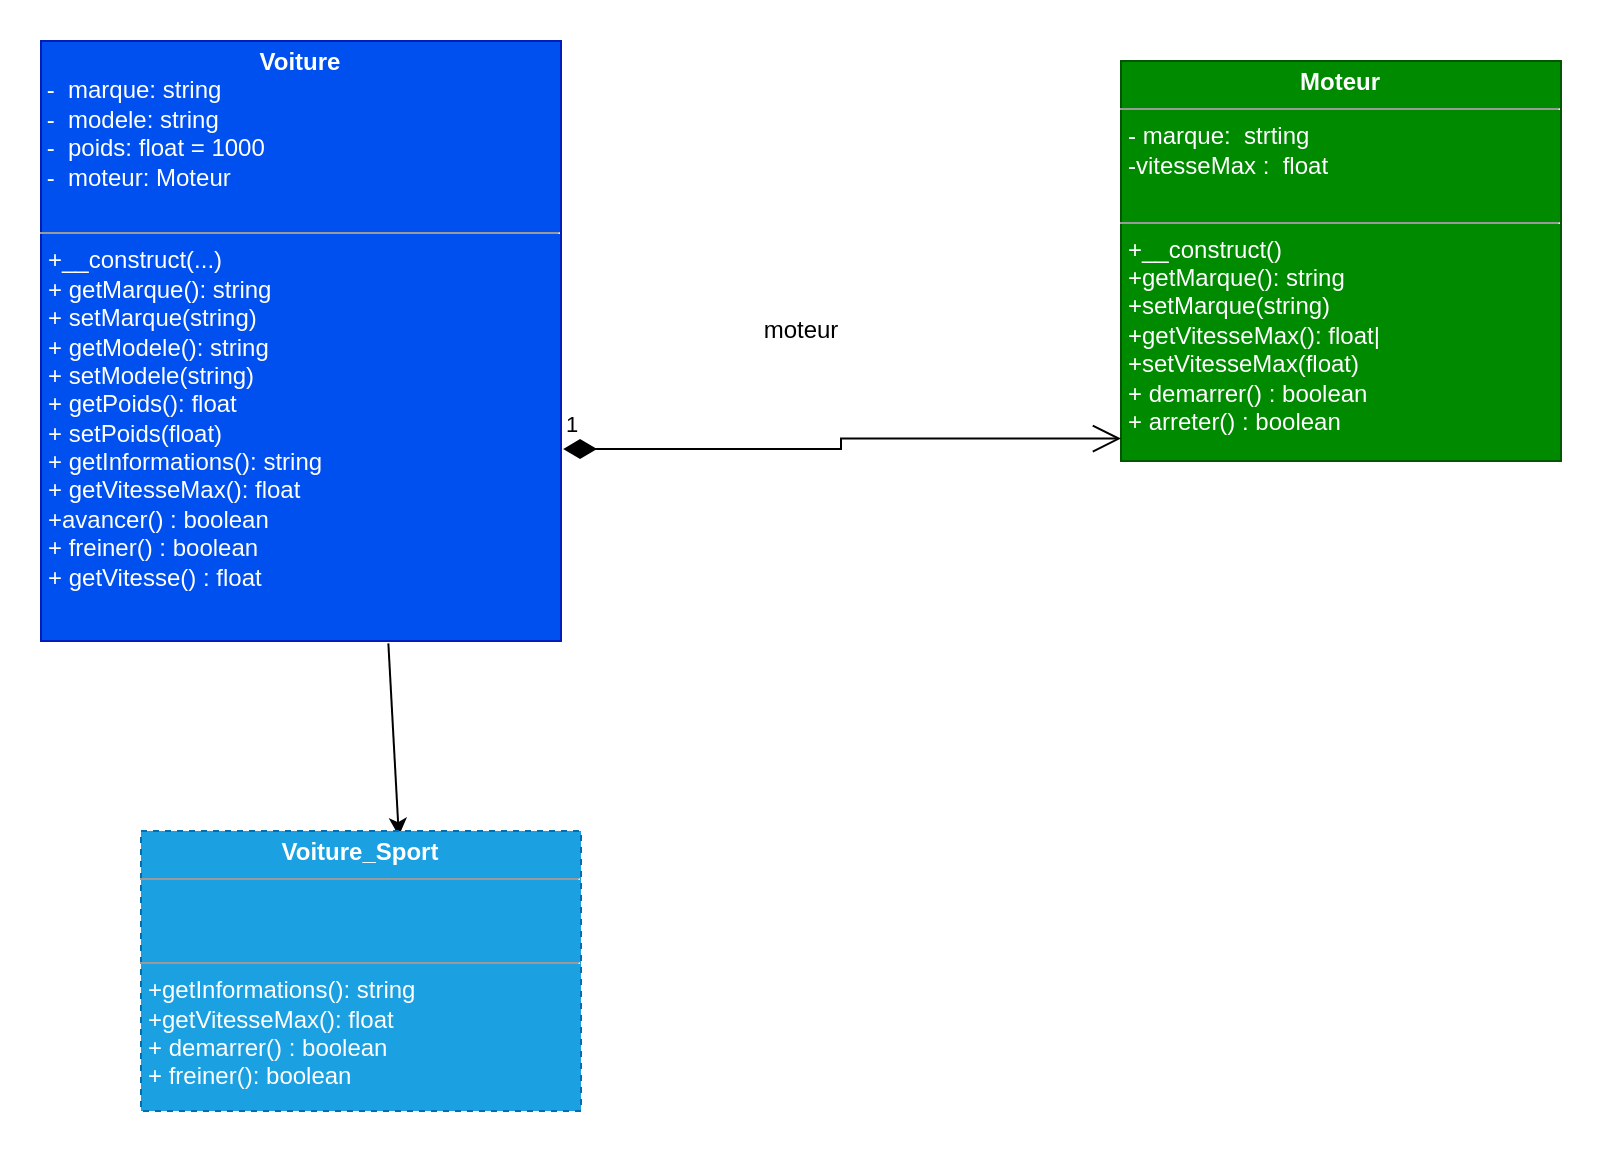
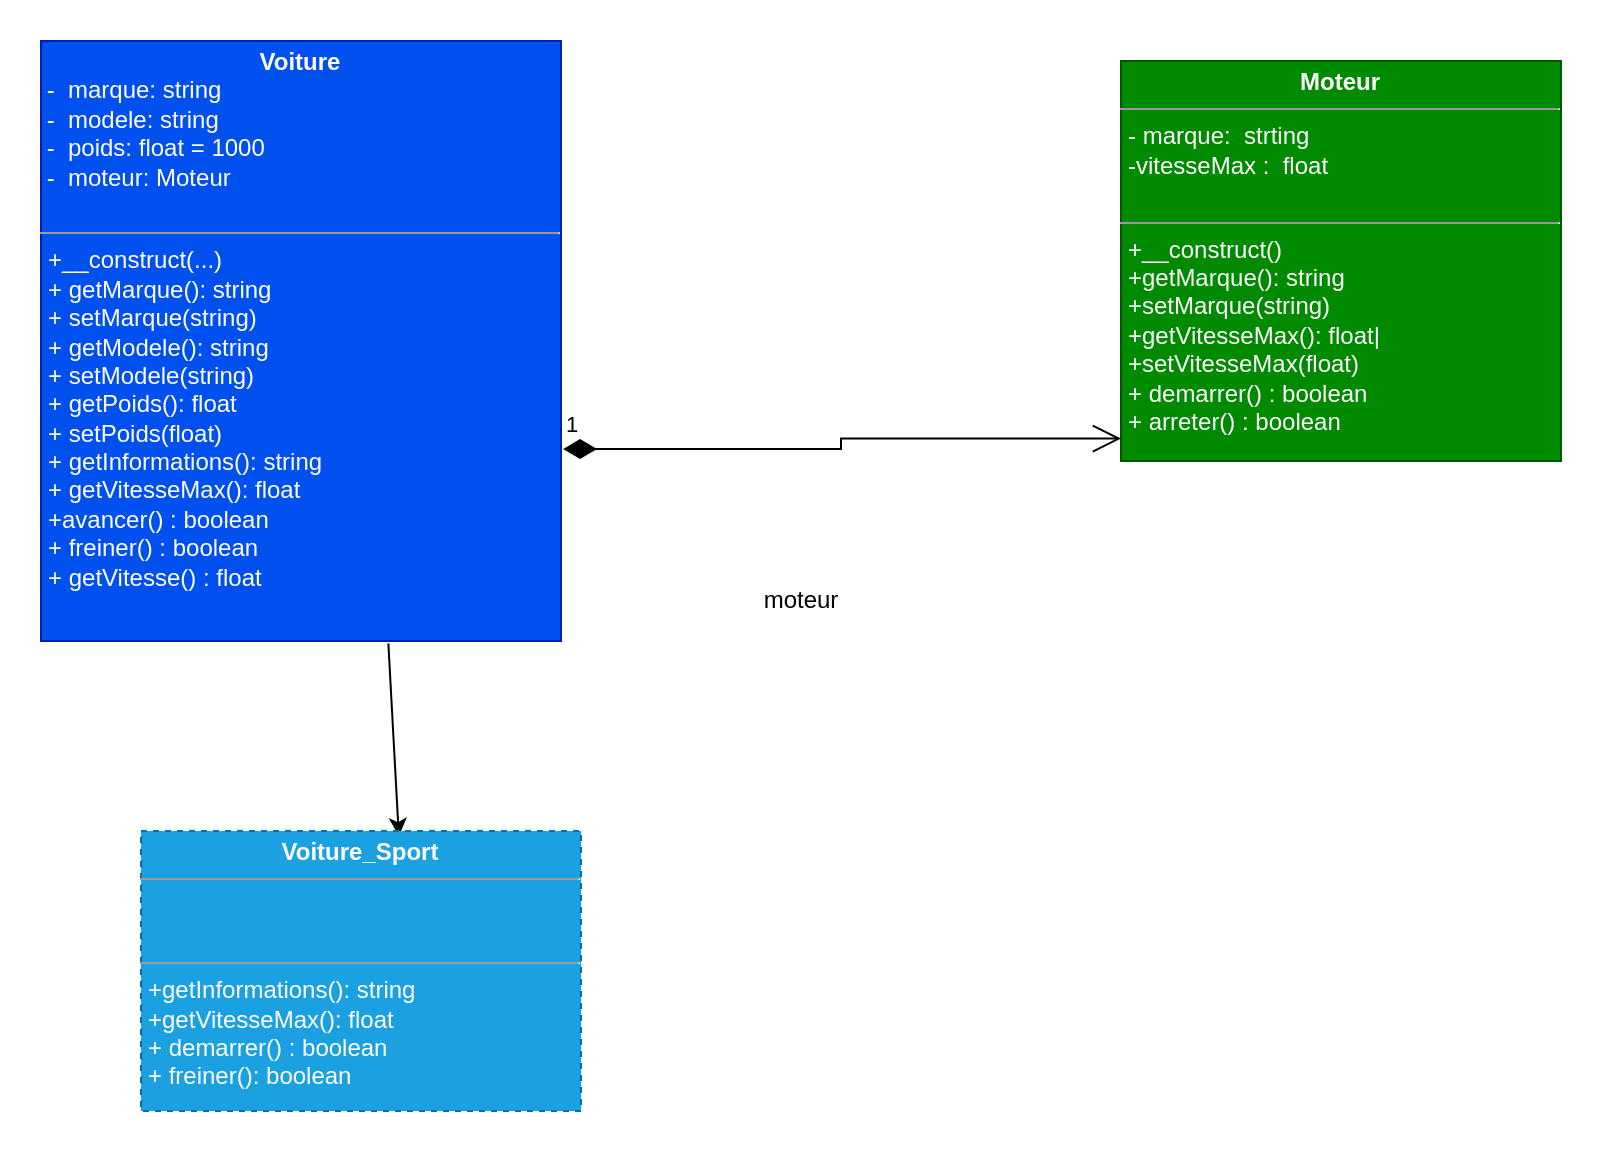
node "moteur": moved (801, 331) -> (801, 601)
